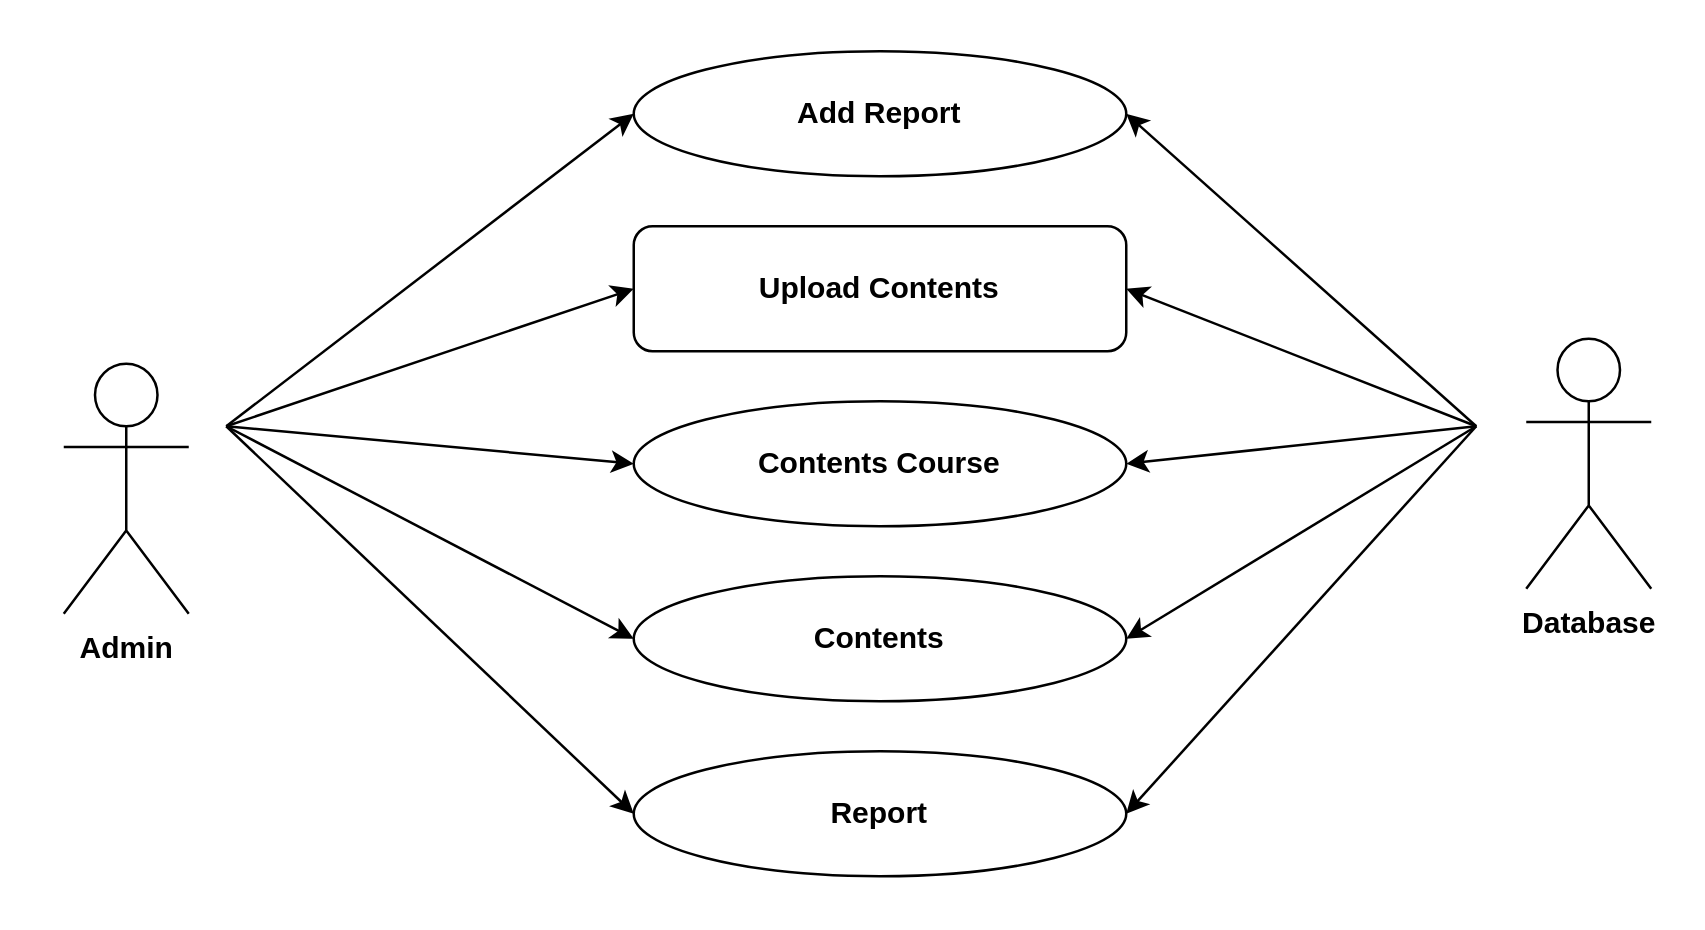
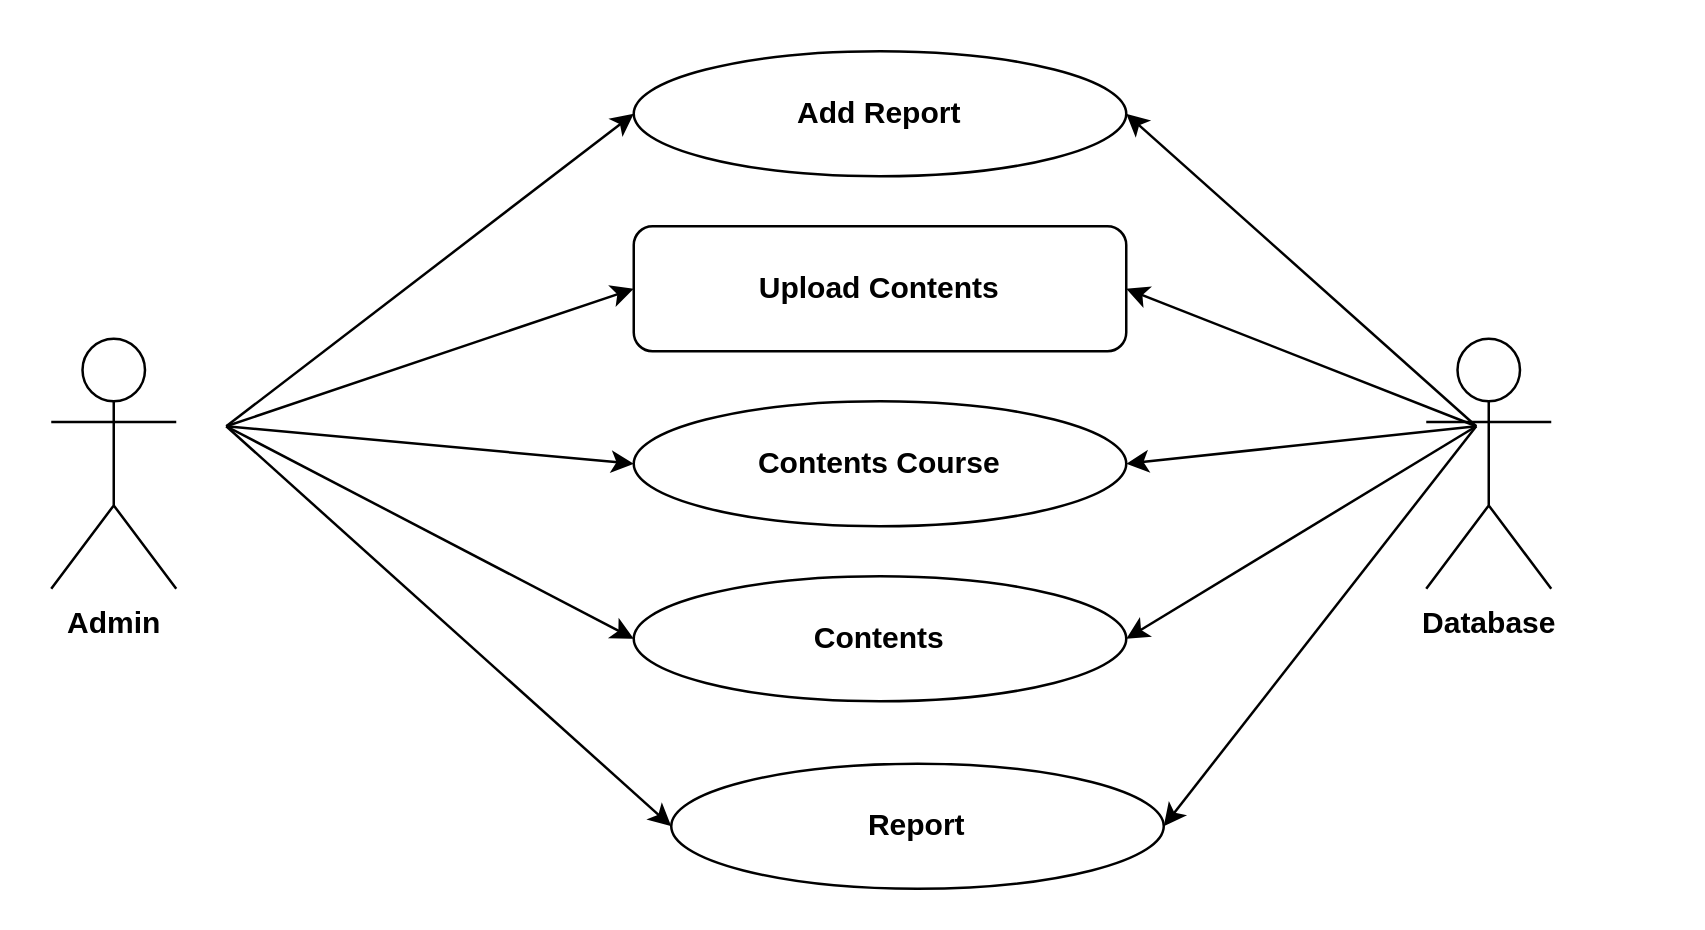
node "Database": moved (1589, 464) -> (1489, 464)
node "Admin": moved (126, 489) -> (114, 464)
node "Report": moved (880, 814) -> (918, 826)
